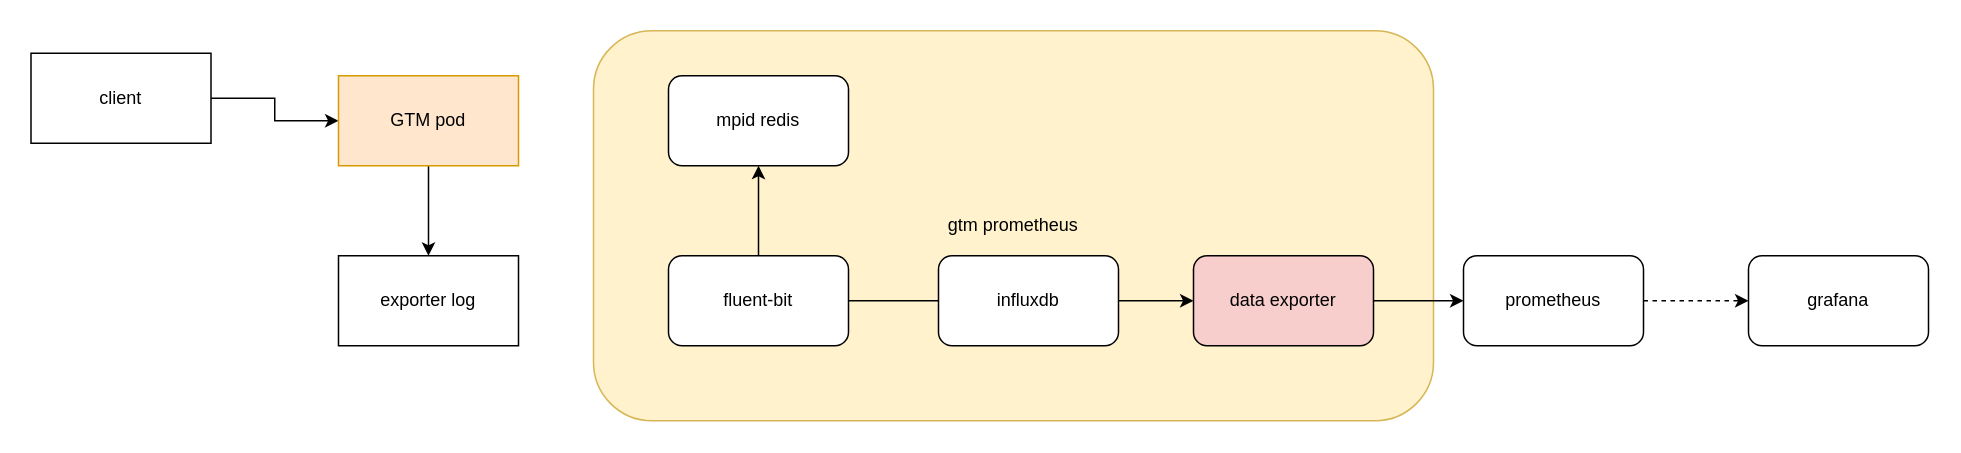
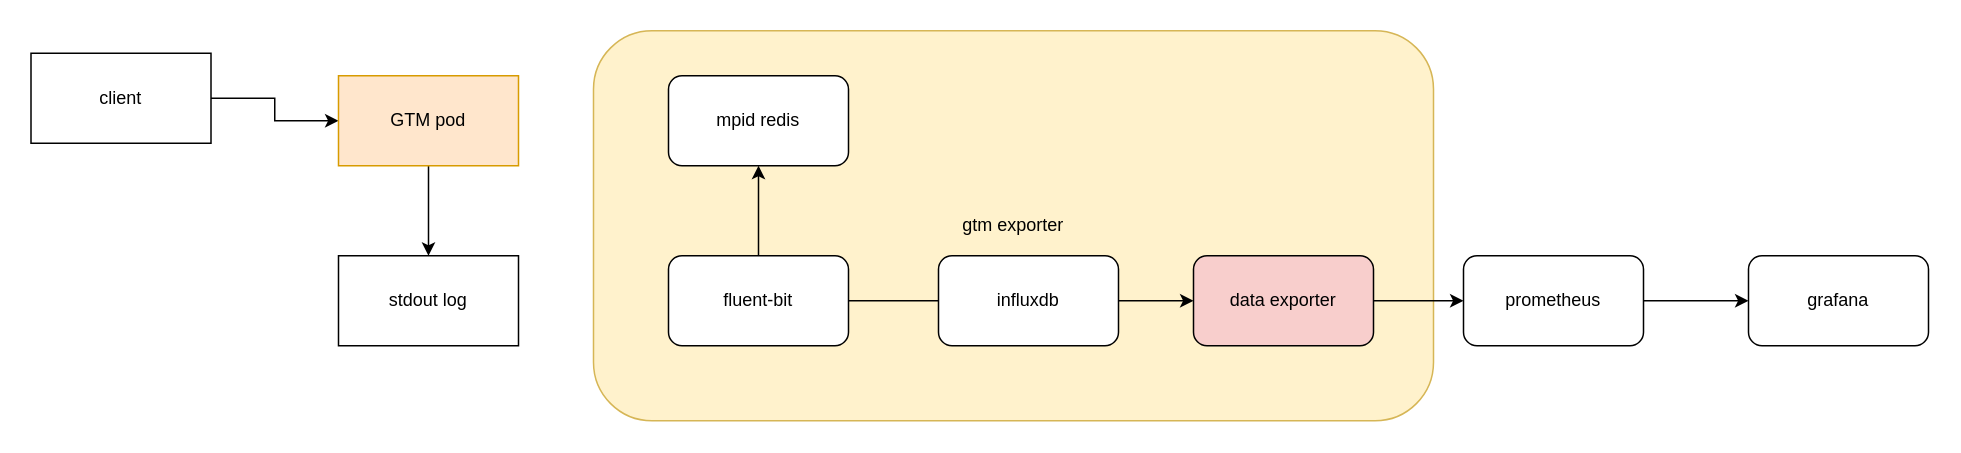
node "gtm prometheus": label "gtm prometheus" -> "gtm exporter"
node "exporter log": label "exporter log" -> "stdout log"
edge "prometheus" -> "grafana": style dashed -> solid
